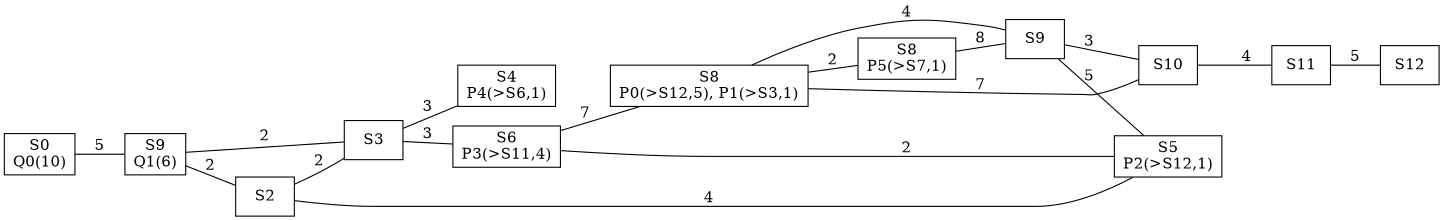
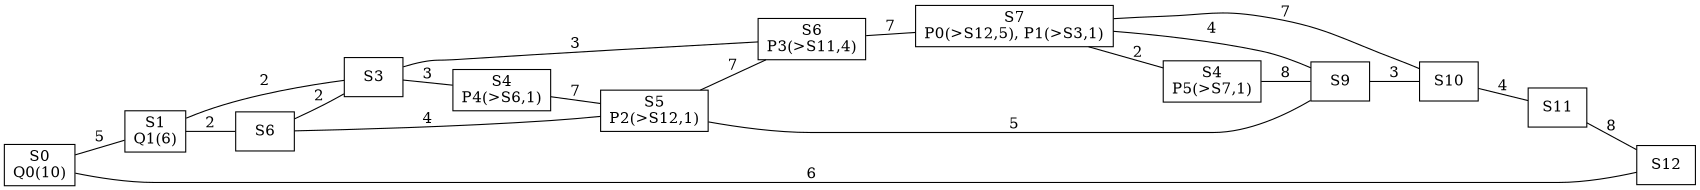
edge "S11" -- "S12": label "5" -> "8"
node "S8 P5(>S7,1)": label "S8 P5(>S7,1)" -> "S4 P5(>S7,1)"
node "S8 P0(>S12,5), P1(>S3,1)": label "S8 P0(>S12,5), P1(>S3,1)" -> "S7 P0(>S12,5), P1(>S3,1)"
edge "S4 P4(>S6,1)" -- "S5 P2(>S12,1)": added, label "7"
edge "S6 P3(>S11,4)" -- "S5 P2(>S12,1)": label "2" -> "7"
node "S9 Q1(6)": label "S9 Q1(6)" -> "S1 Q1(6)"
edge "S0 Q0(10)" -- "S12": added, label "6"
node "S2": label "S2" -> "S6"
